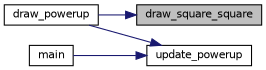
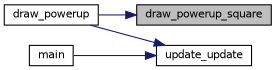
node "draw_square_square": label "draw_square_square" -> "draw_powerup_square"
node "update_powerup": label "update_powerup" -> "update_update"
